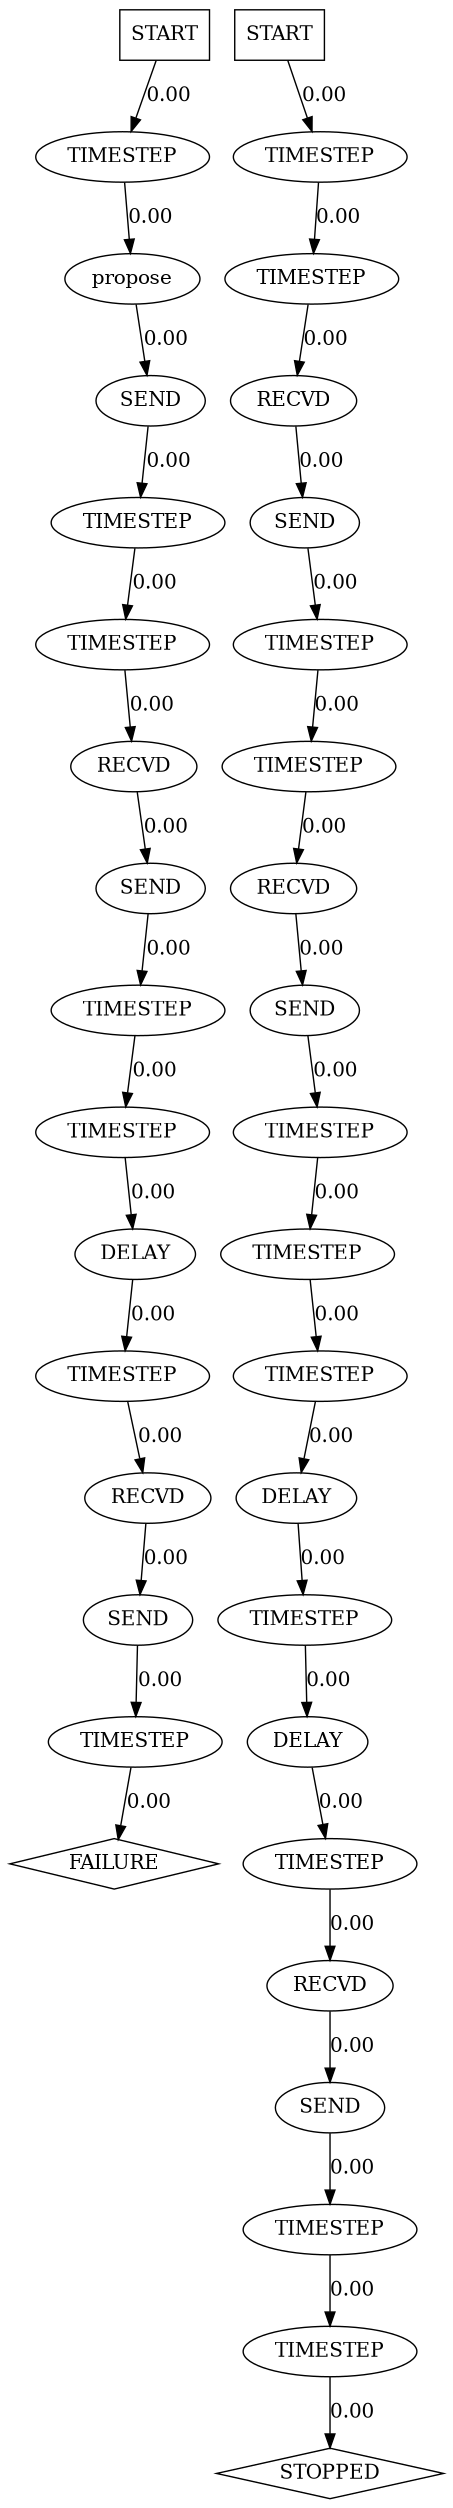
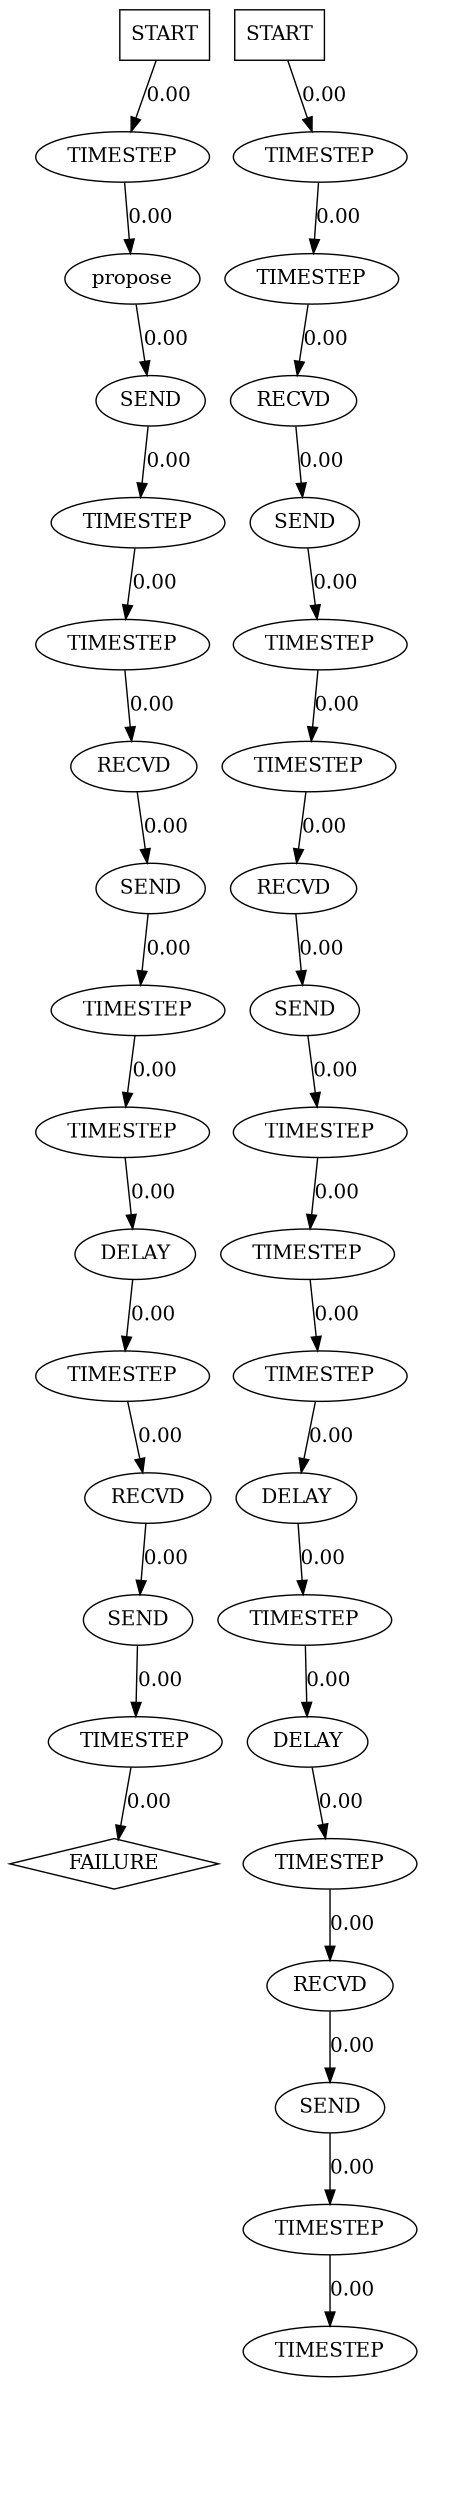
node "STOPPED": removed
